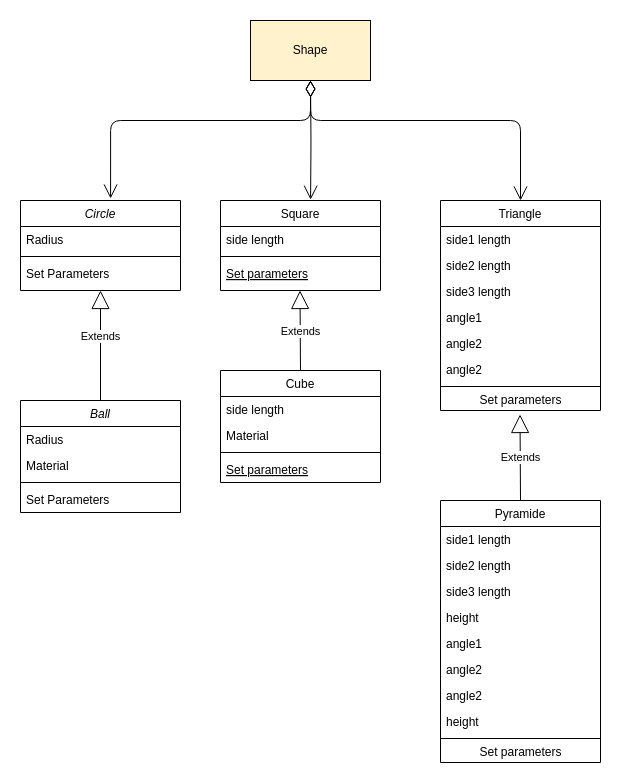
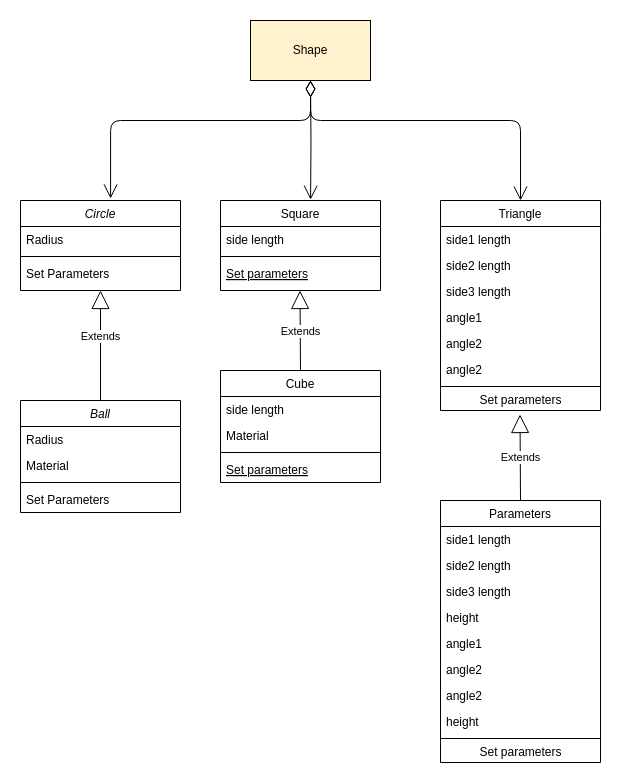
node "Pyramide": label "Pyramide" -> "Parameters"
